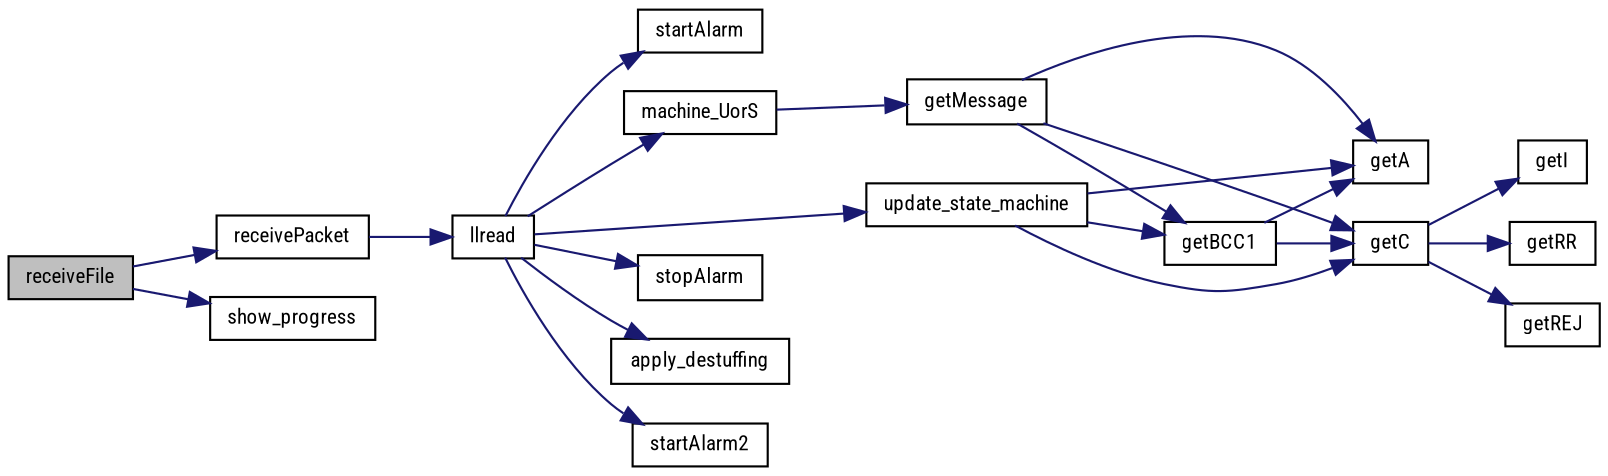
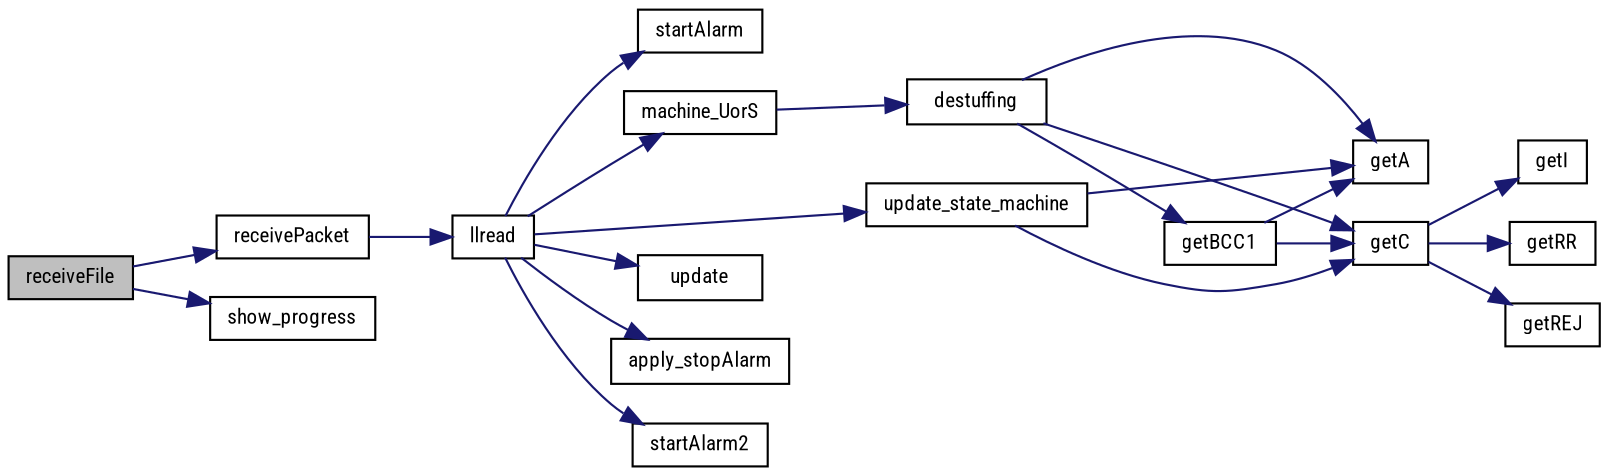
node "getMessage": label "getMessage" -> "destuffing"
edge "update_state_machine" -> "getBCC1": removed
node "stopAlarm": label "stopAlarm" -> "update"
node "apply_destuffing": label "apply_destuffing" -> "apply_stopAlarm"
